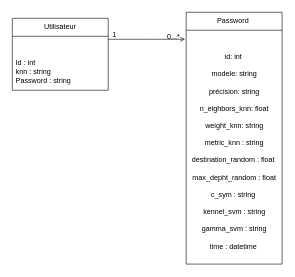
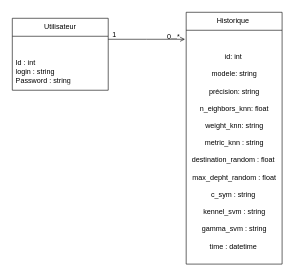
node "Password": label "Password" -> "Historique"
node "Id : int knn : string Password : string": label "Id : int knn : string Password : string" -> "Id : int login : string Password : string"
